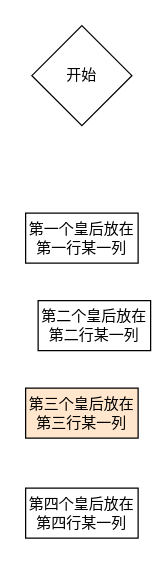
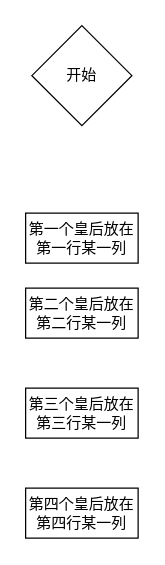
node "第二个皇后放在第二行某一列": moved (94, 326) -> (82, 313)
node "第三个皇后放在第三行某一列": fillcolor #ffe6cc -> #ffffff
